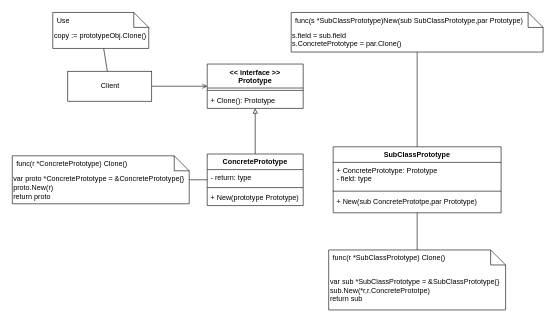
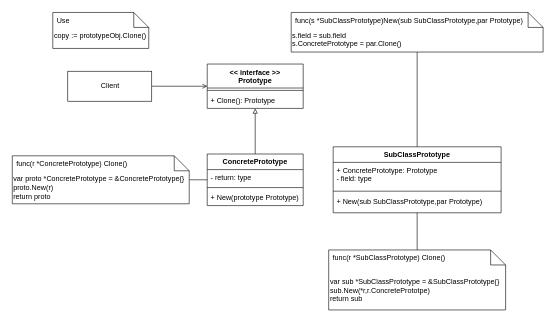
edge "copy := prototypeObj.Clone()" -- "Client": removed
node "+ New(sub ConcretePrototpe,par Prototype)": label "+ New(sub ConcretePrototpe,par Prototype)" -> "+ New(sub SubClassPrototype,par Prototype)"
